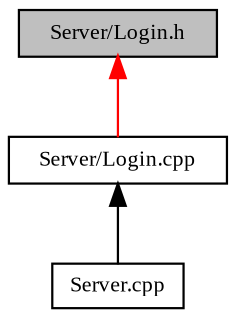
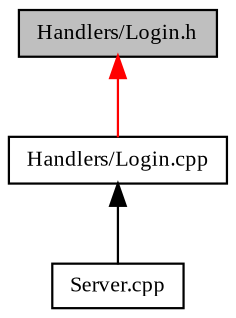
node "Server/Login.h": label "Server/Login.h" -> "Handlers/Login.h"
node "Server/Login.cpp": label "Server/Login.cpp" -> "Handlers/Login.cpp"
